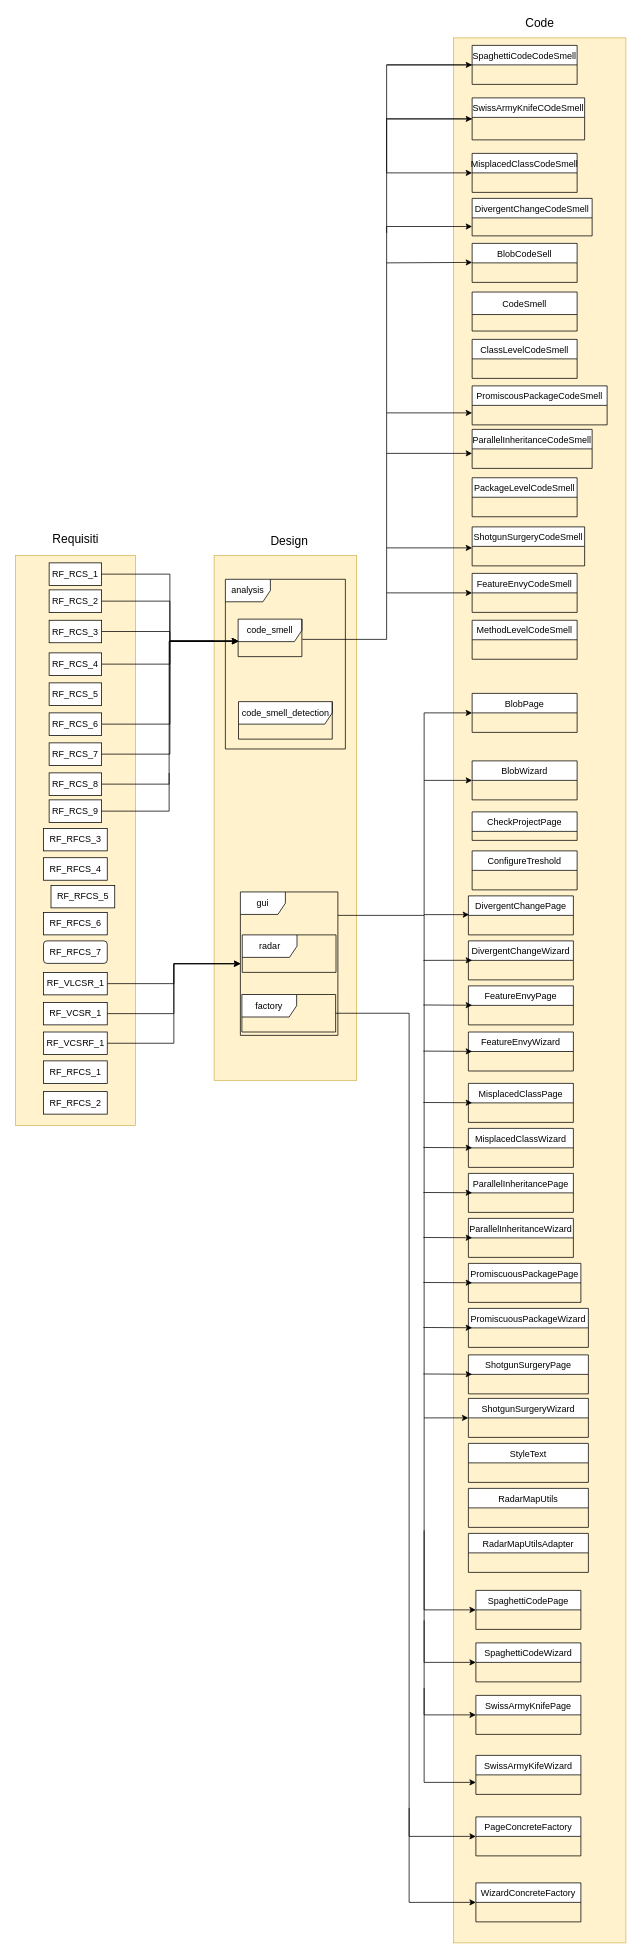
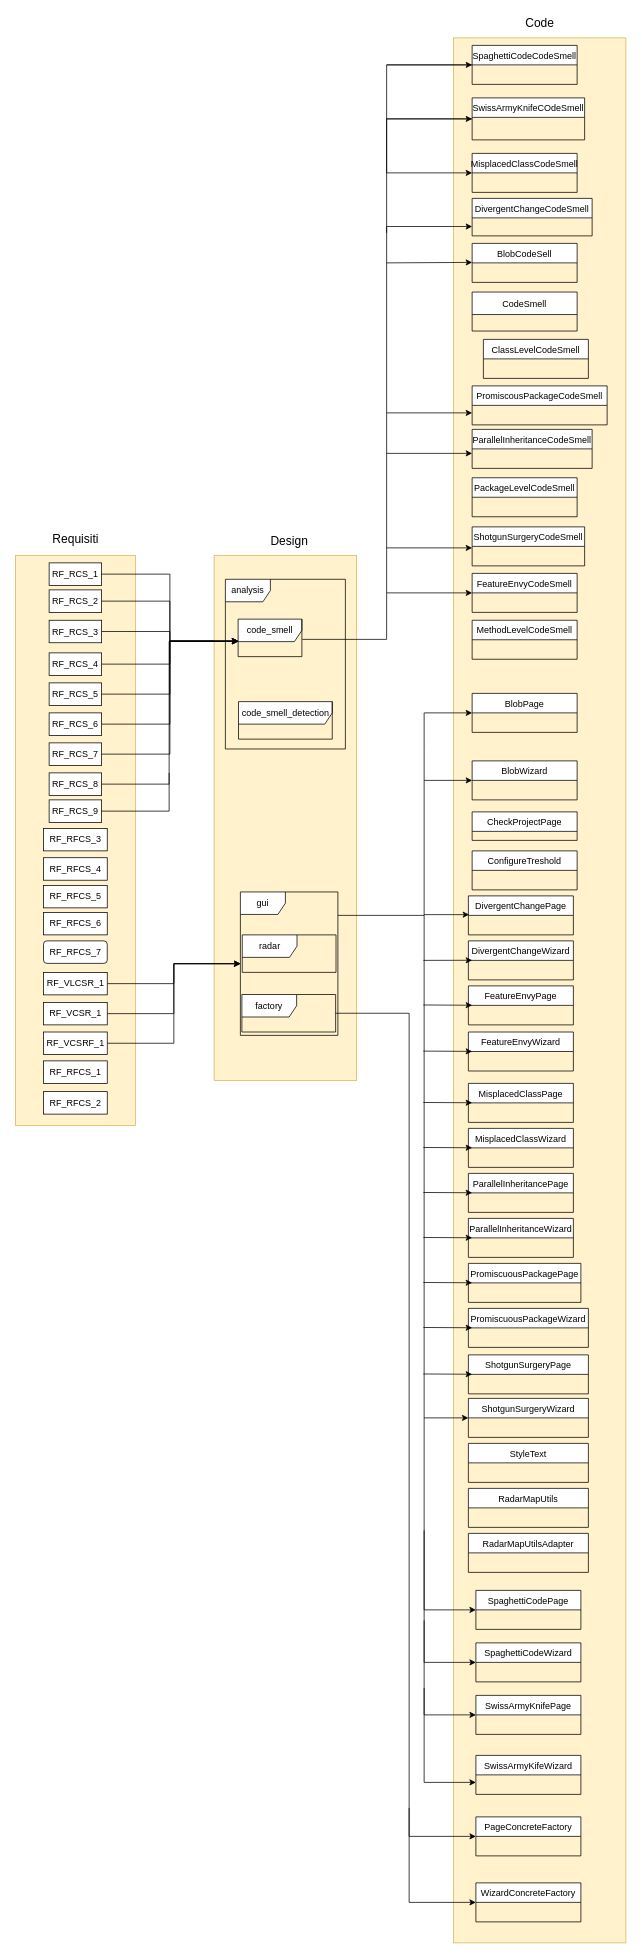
node "ClassLevelCodeSmell": moved (525, 359) -> (536, 359)
edge "RF_RCS_5" -> "code_smell": added
node "RF_RFCS_5": moved (83, 897) -> (75, 897)
